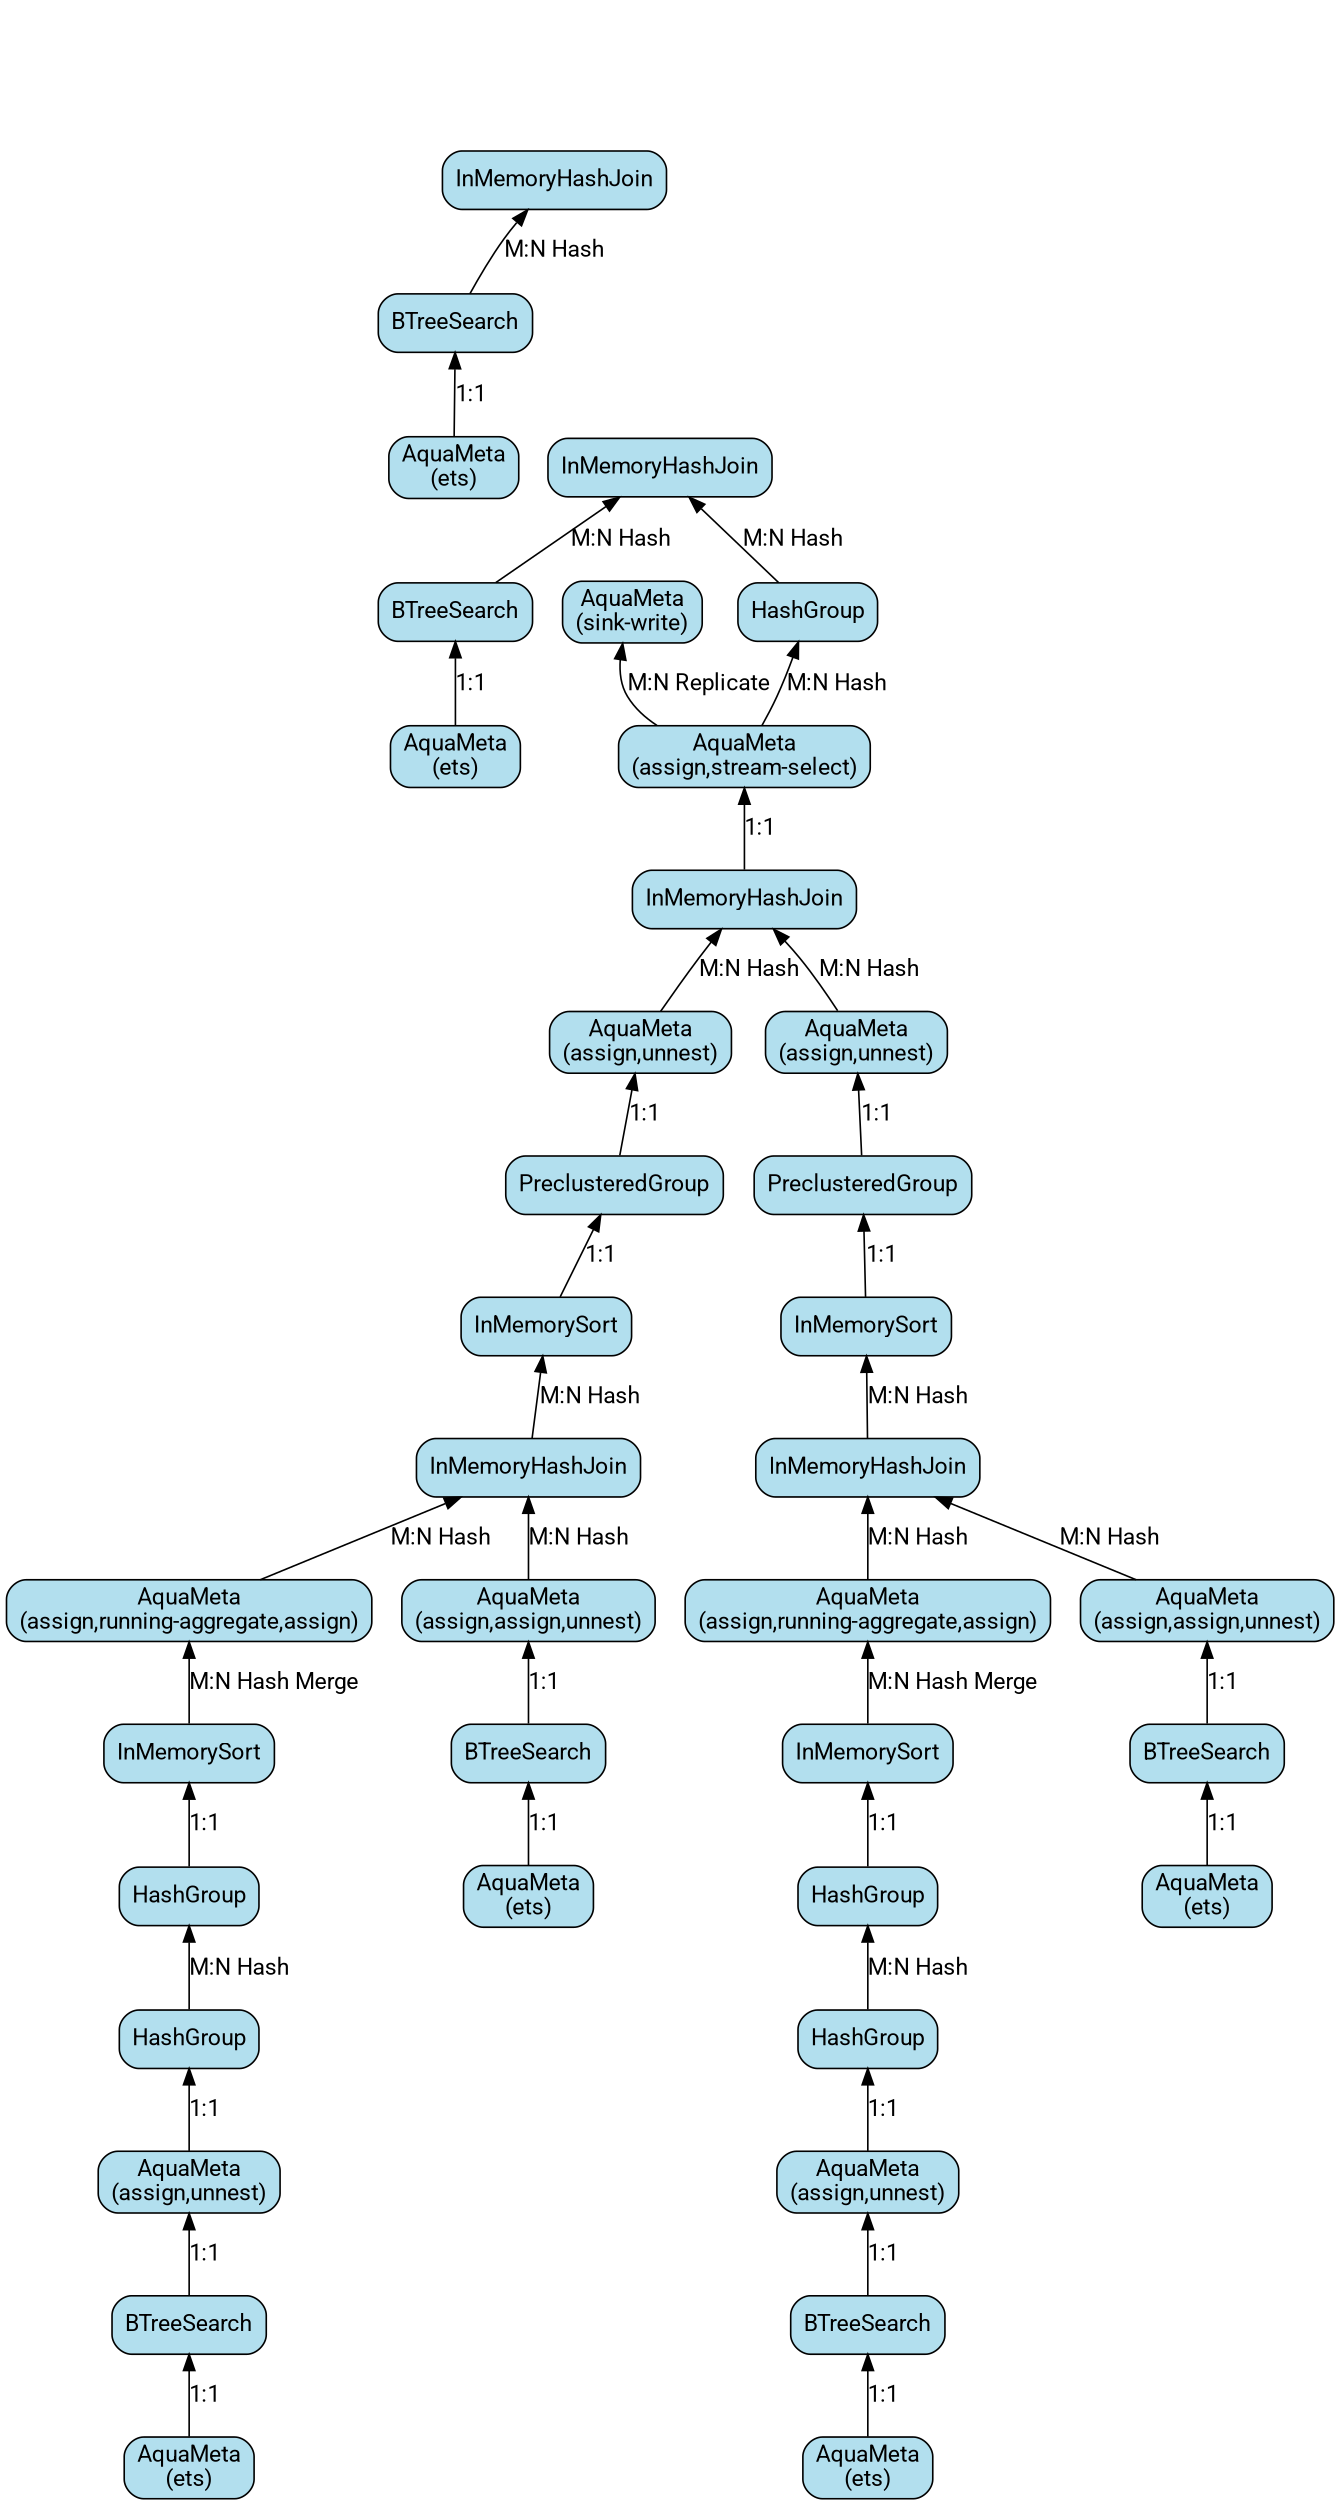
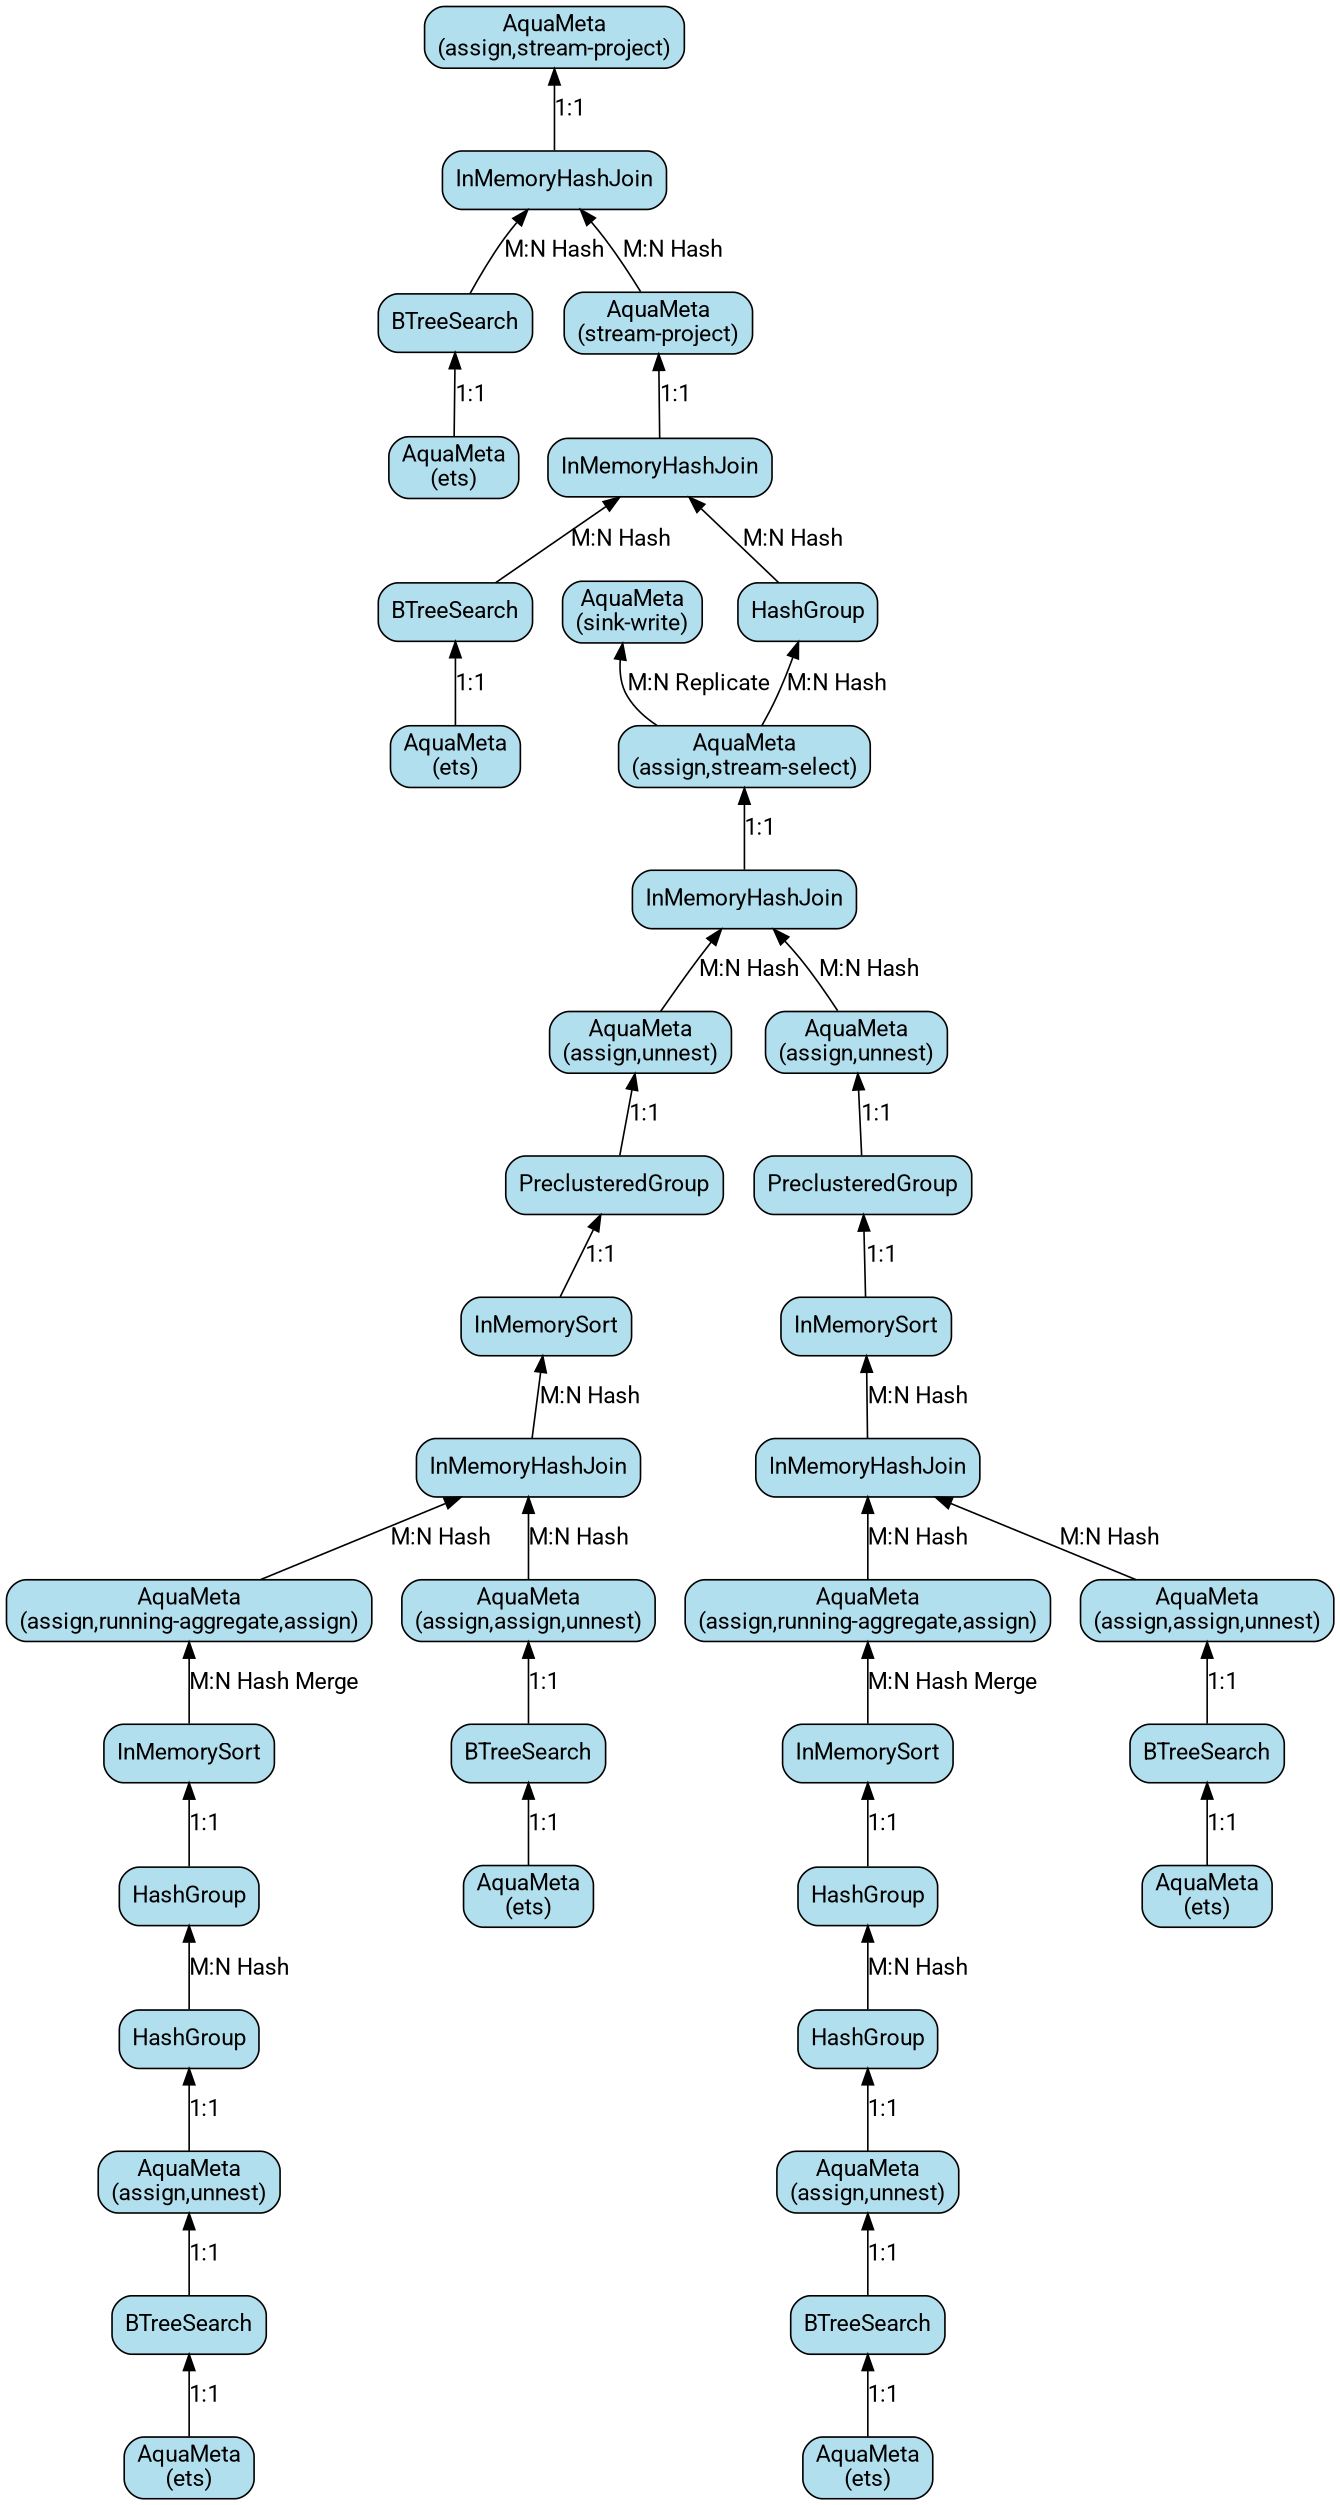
node "AquaMeta (assign,stream-project)": added
node "AquaMeta (stream-project)": added
